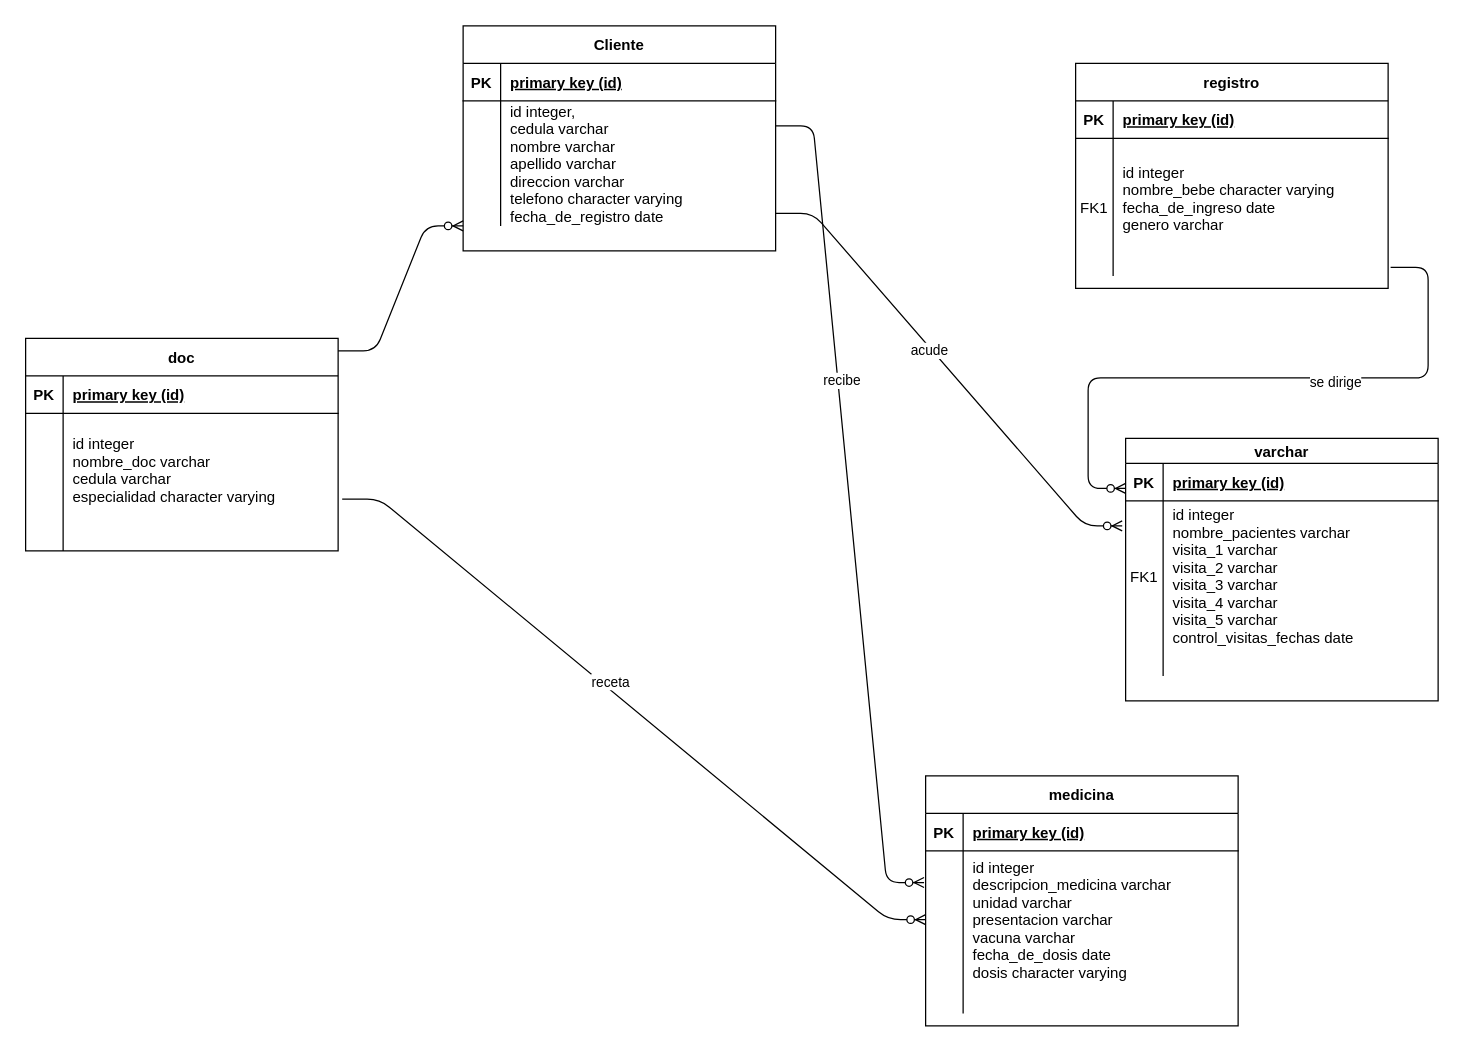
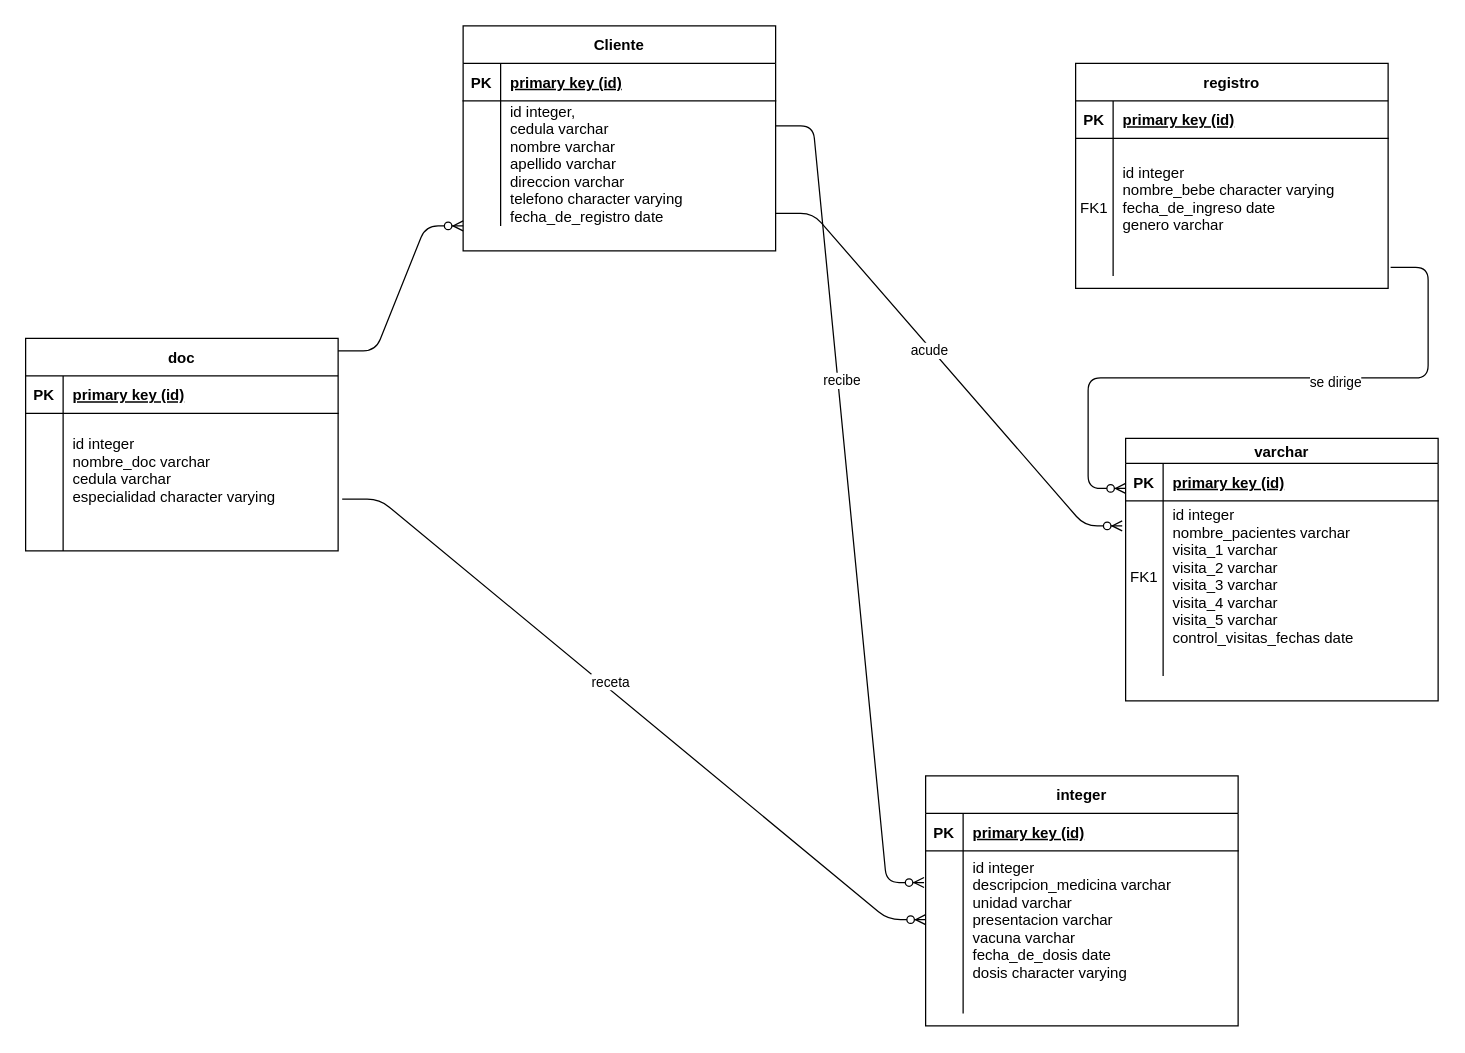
node "medicina": label "medicina" -> "integer"
